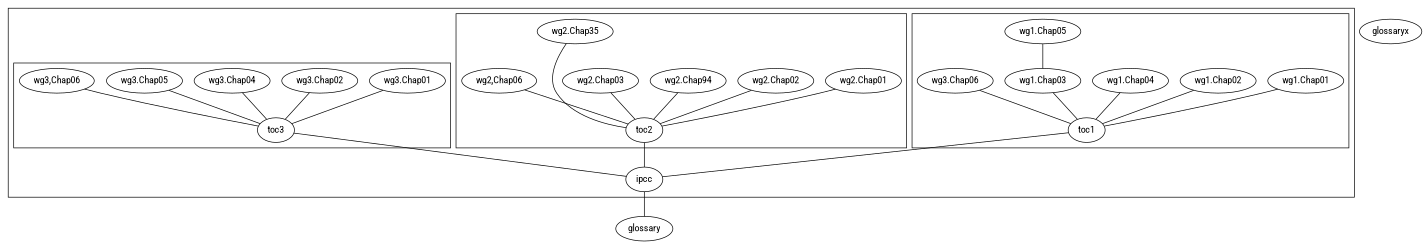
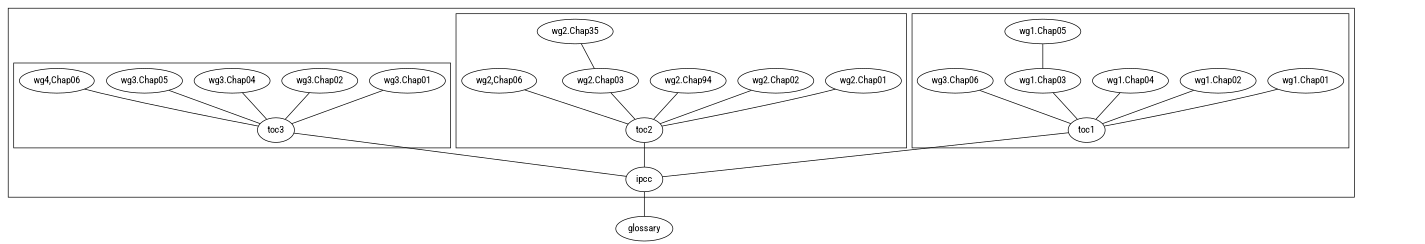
node "glossaryx": removed
node "wg3,Chap06": label "wg3,Chap06" -> "wg4,Chap06"
edge "wg2.Chap35" -- "toc2": now "wg2.Chap35" -- "wg2.Chap03"
